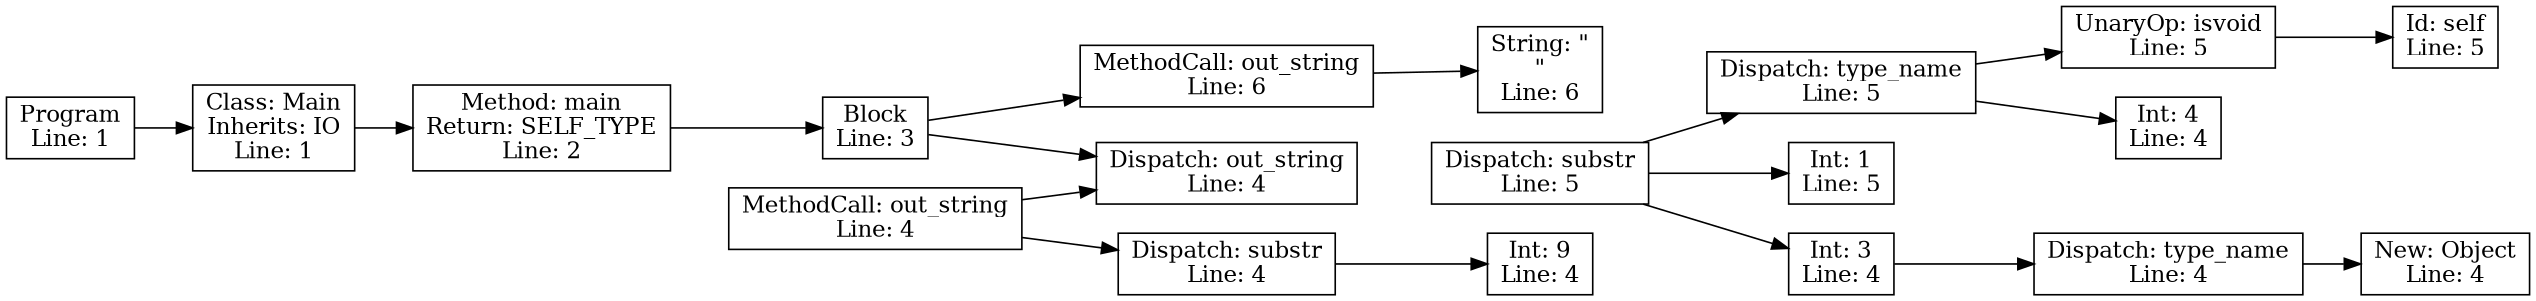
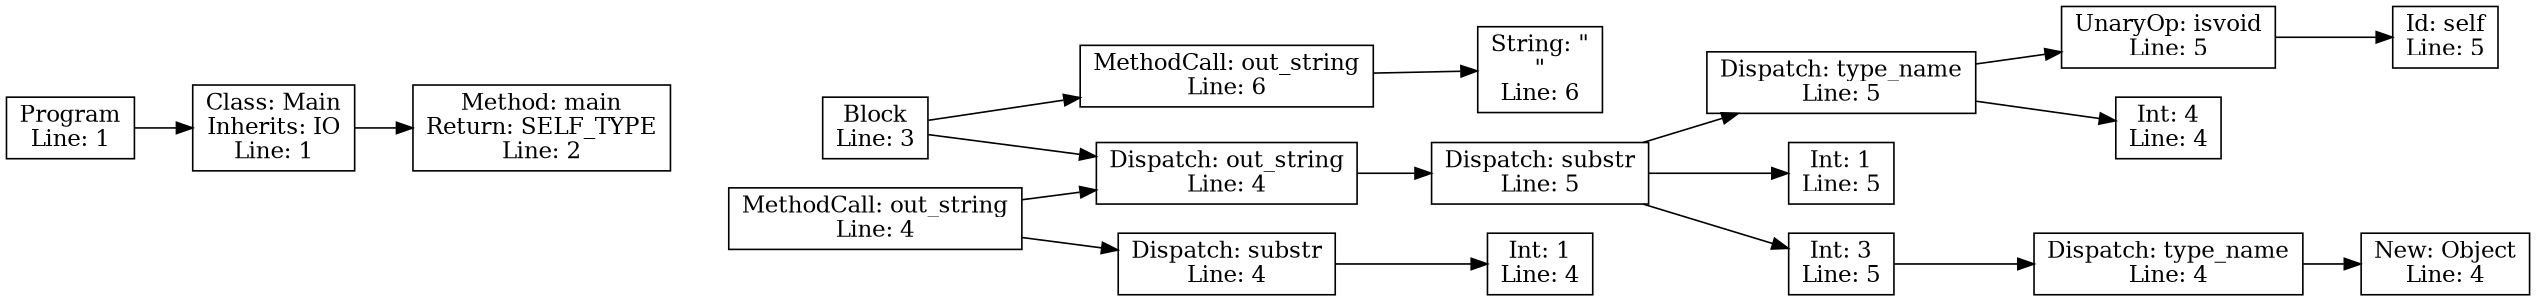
edge "Method: main Return: SELF_TYPE Line: 2" -> "Block Line: 3": removed
edge "Dispatch: out_string Line: 4" -> "Dispatch: substr Line: 5": added
node "Int: 9 Line: 4": label "Int: 9 Line: 4" -> "Int: 1 Line: 4"
node "Int: 3 Line: 4": label "Int: 3 Line: 4" -> "Int: 3 Line: 5"
